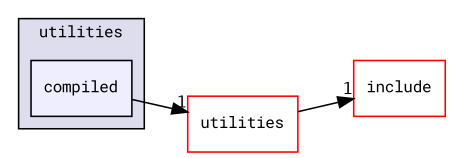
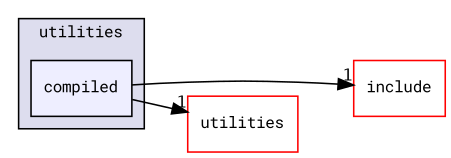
edge "utilities" -> "include": now "compiled" -> "include"
